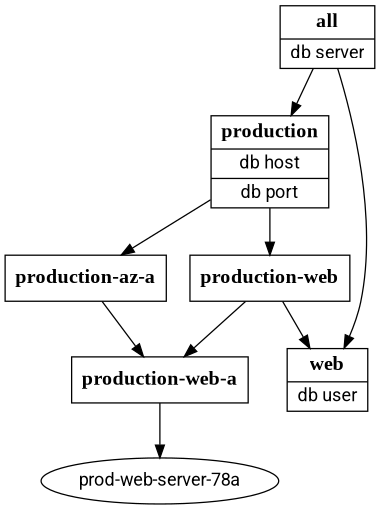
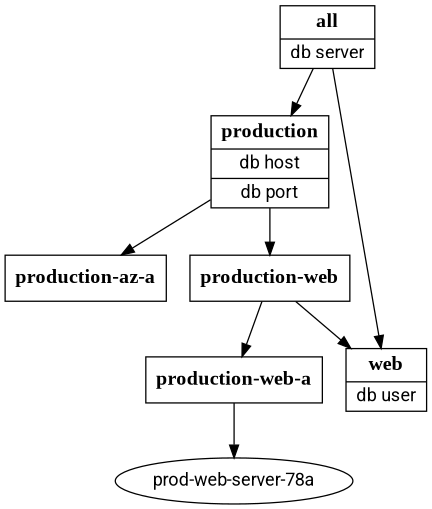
edge "production-az-a" -> "production-web-a": removed
